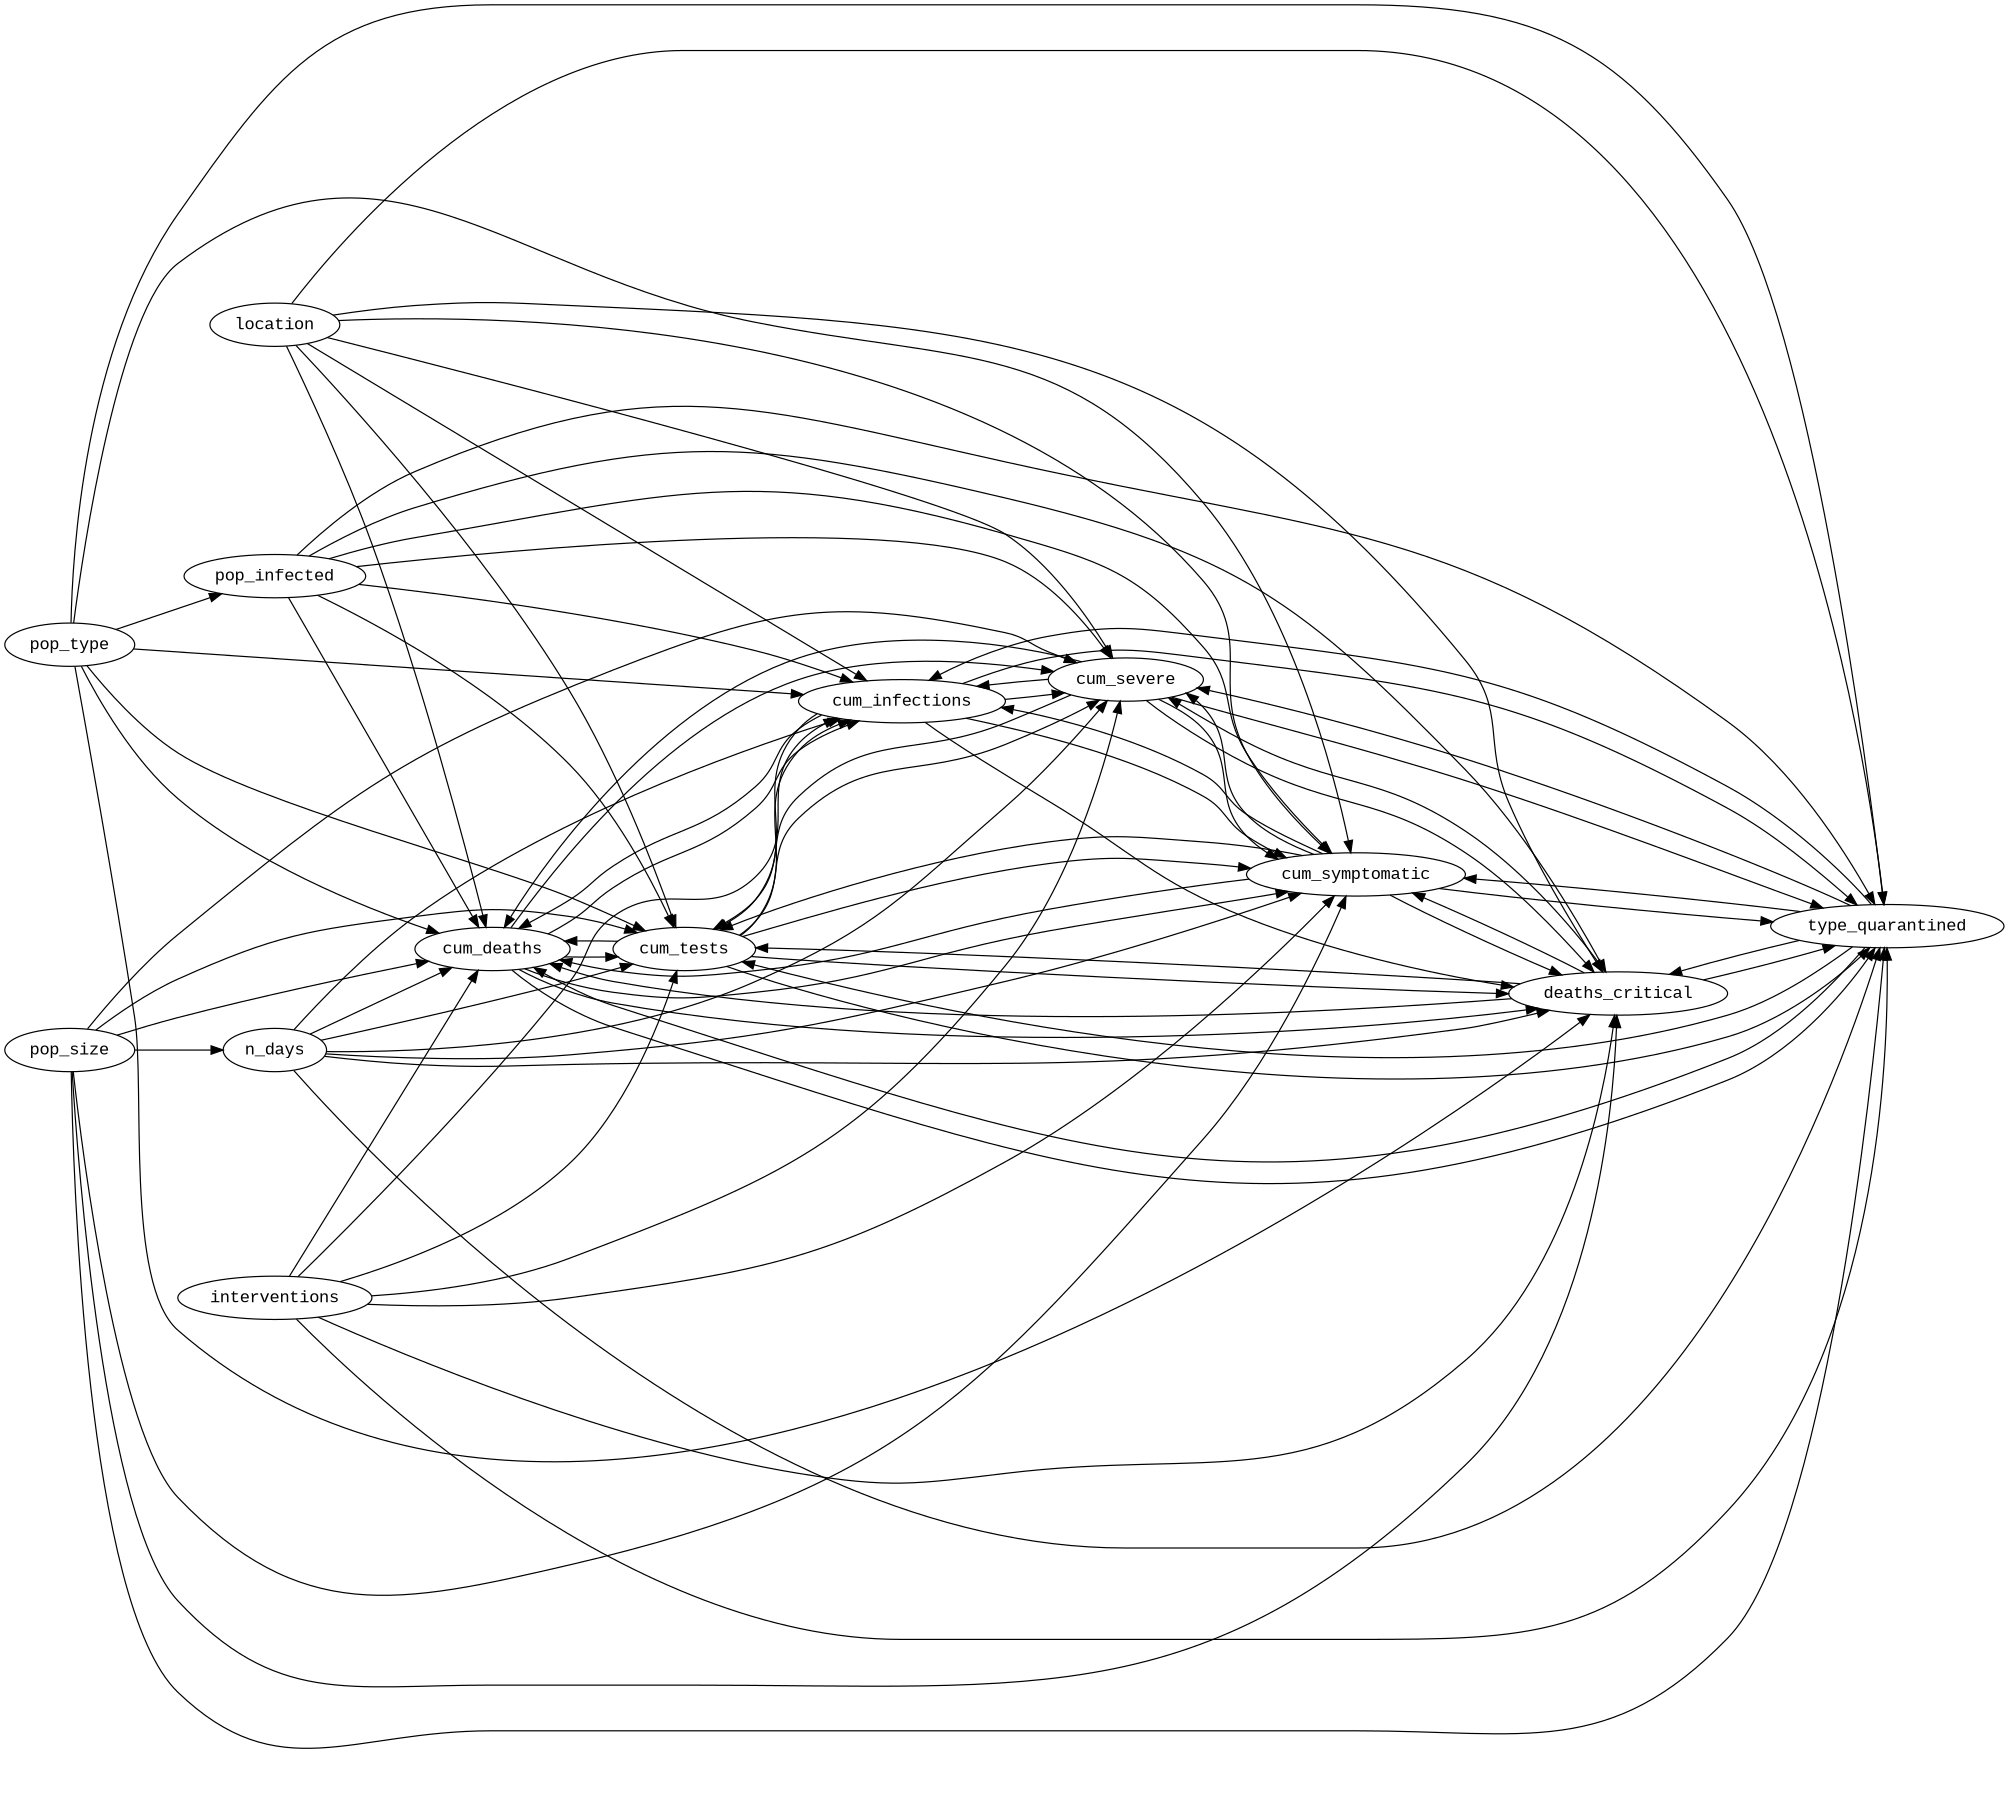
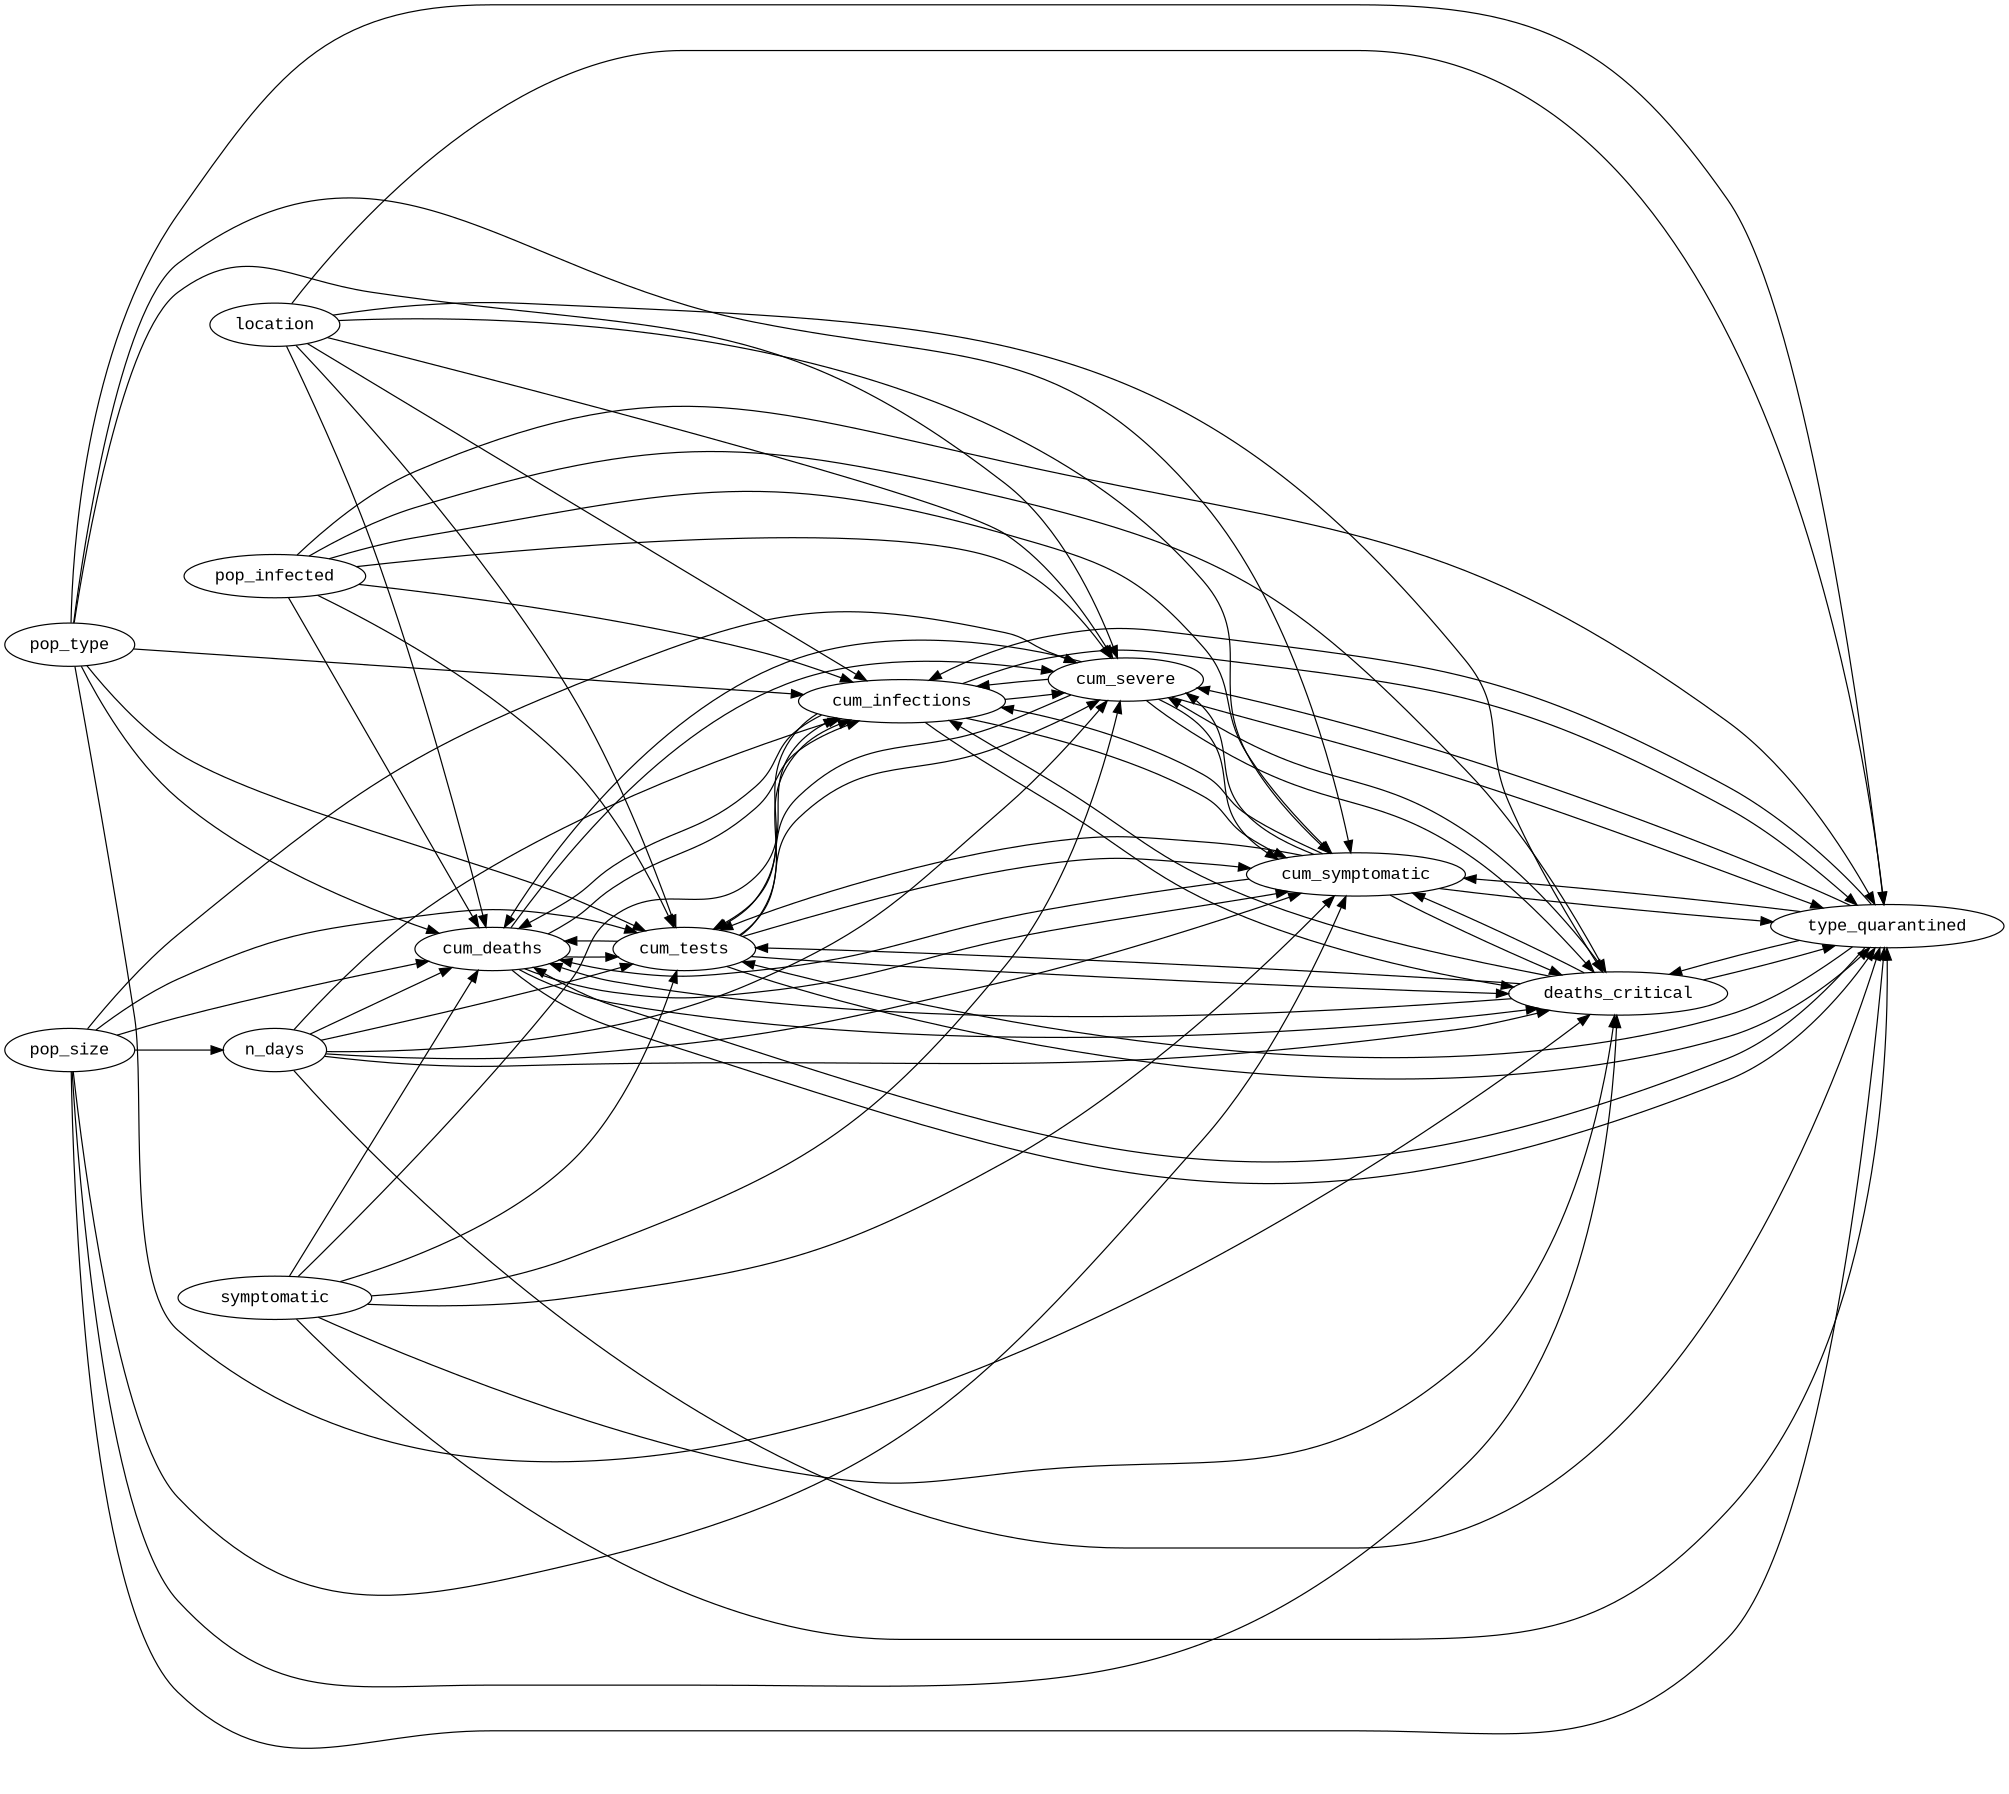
edge "pop_type" -> "pop_infected": now "pop_type" -> "cum_severe"
edge "deaths_critical" -> "cum_infections": added
node "interventions": label "interventions" -> "symptomatic"
